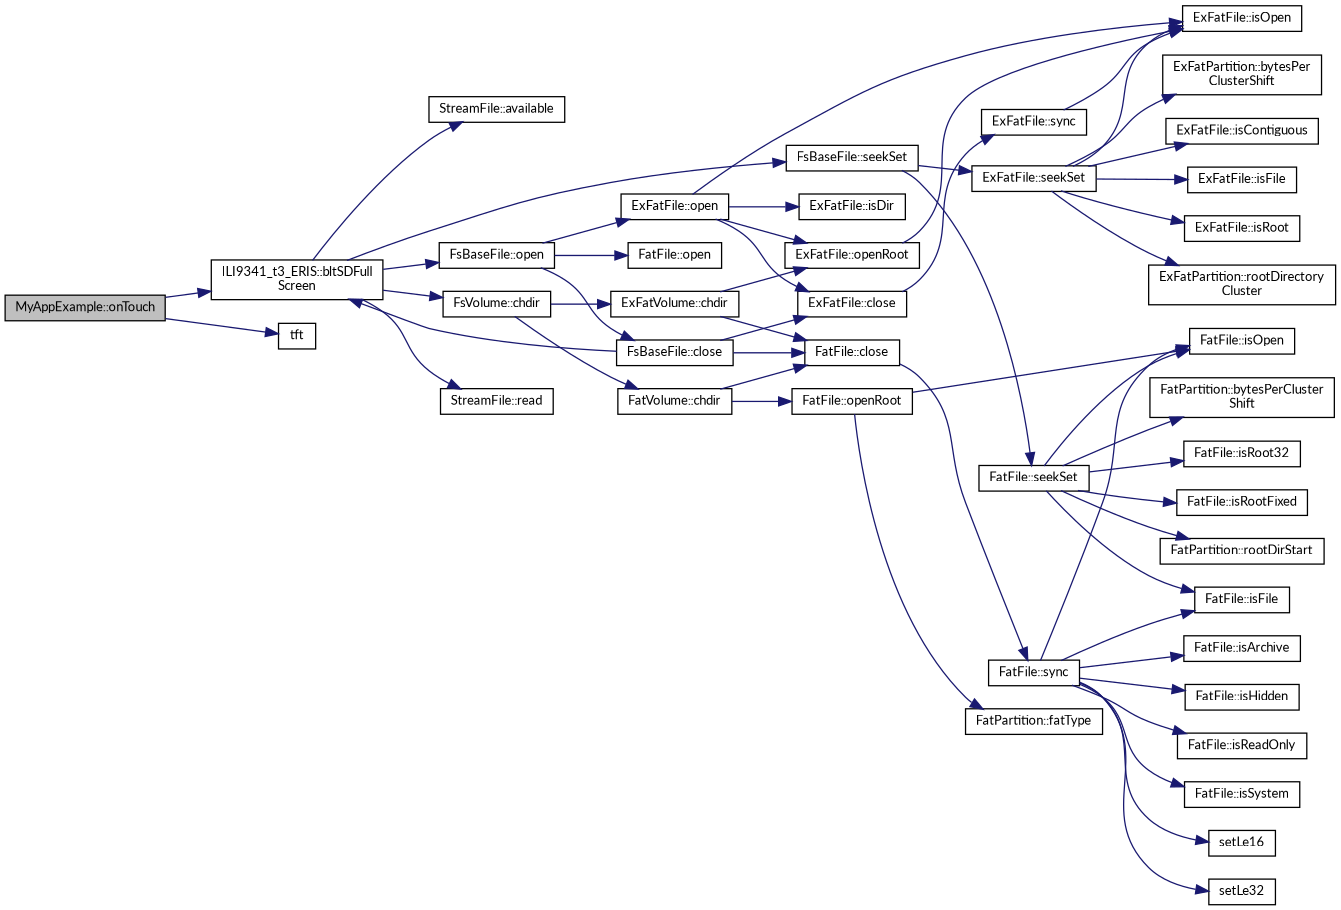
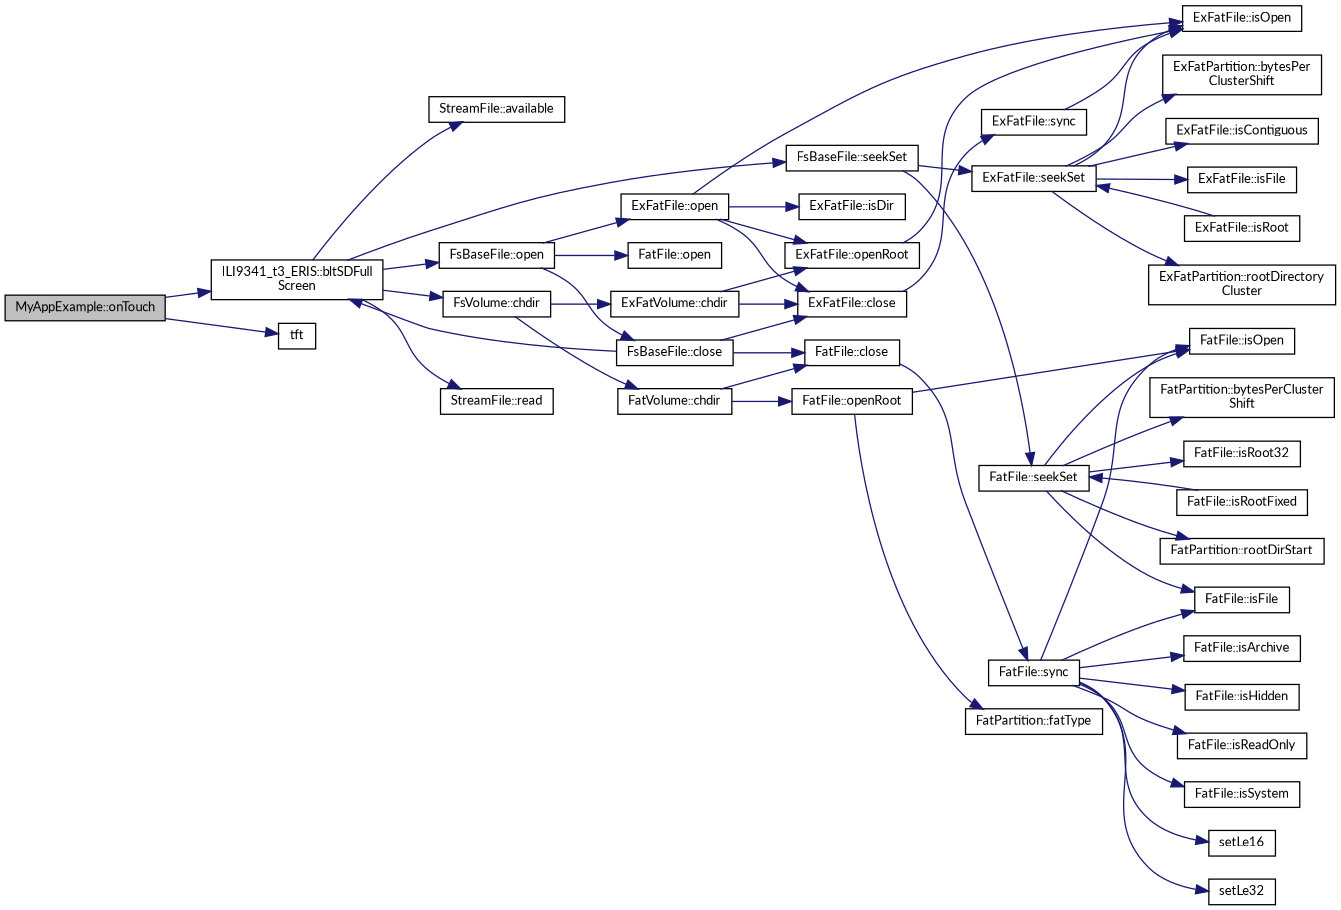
edge "ExFatFile::seekSet" -> "ExFatFile::isRoot": reversed
edge "ExFatVolume::chdir" -> "FatFile::close": now "ExFatVolume::chdir" -> "ExFatFile::close"
edge "FatFile::seekSet" -> "FatFile::isRootFixed": reversed
